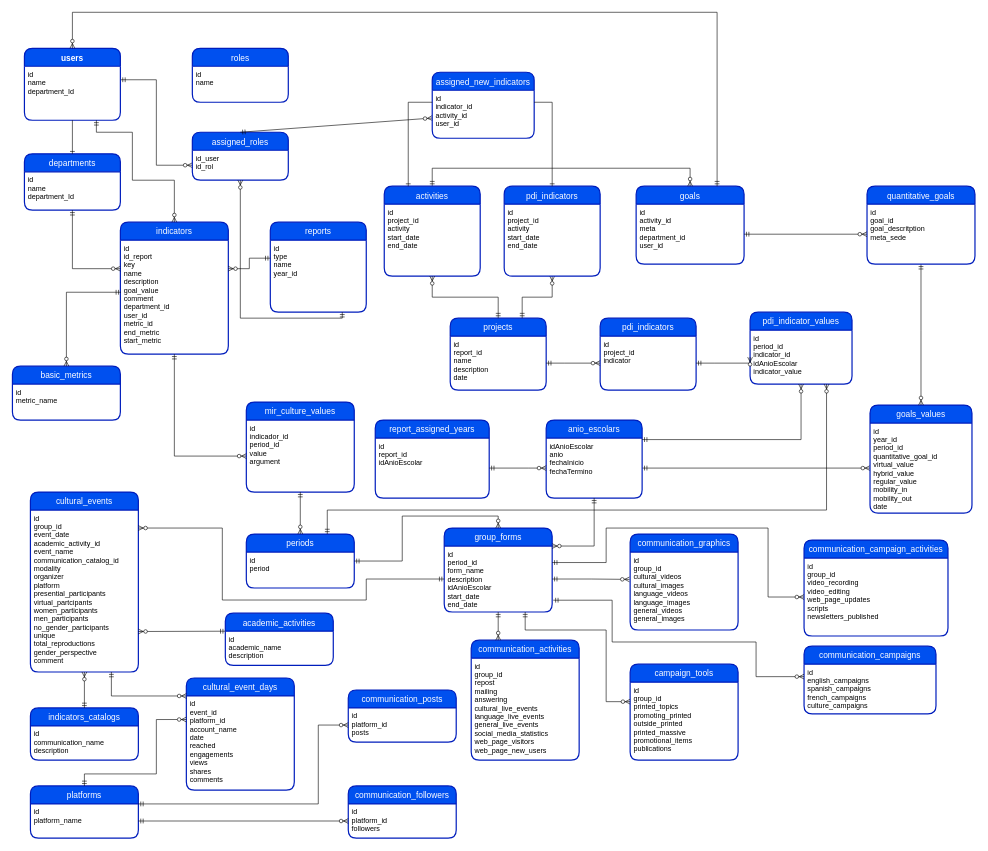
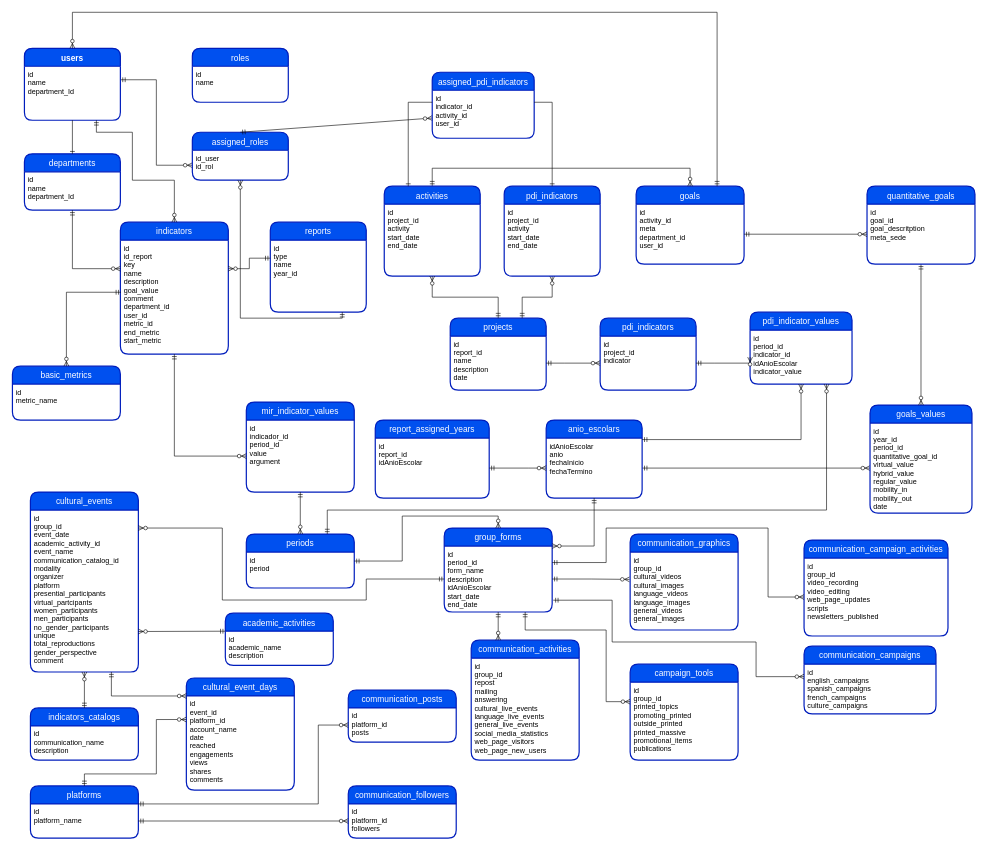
node "assigned_new_indicators": label "assigned_new_indicators" -> "assigned_pdi_indicators"
node "mir_culture_values": label "mir_culture_values" -> "mir_indicator_values"
